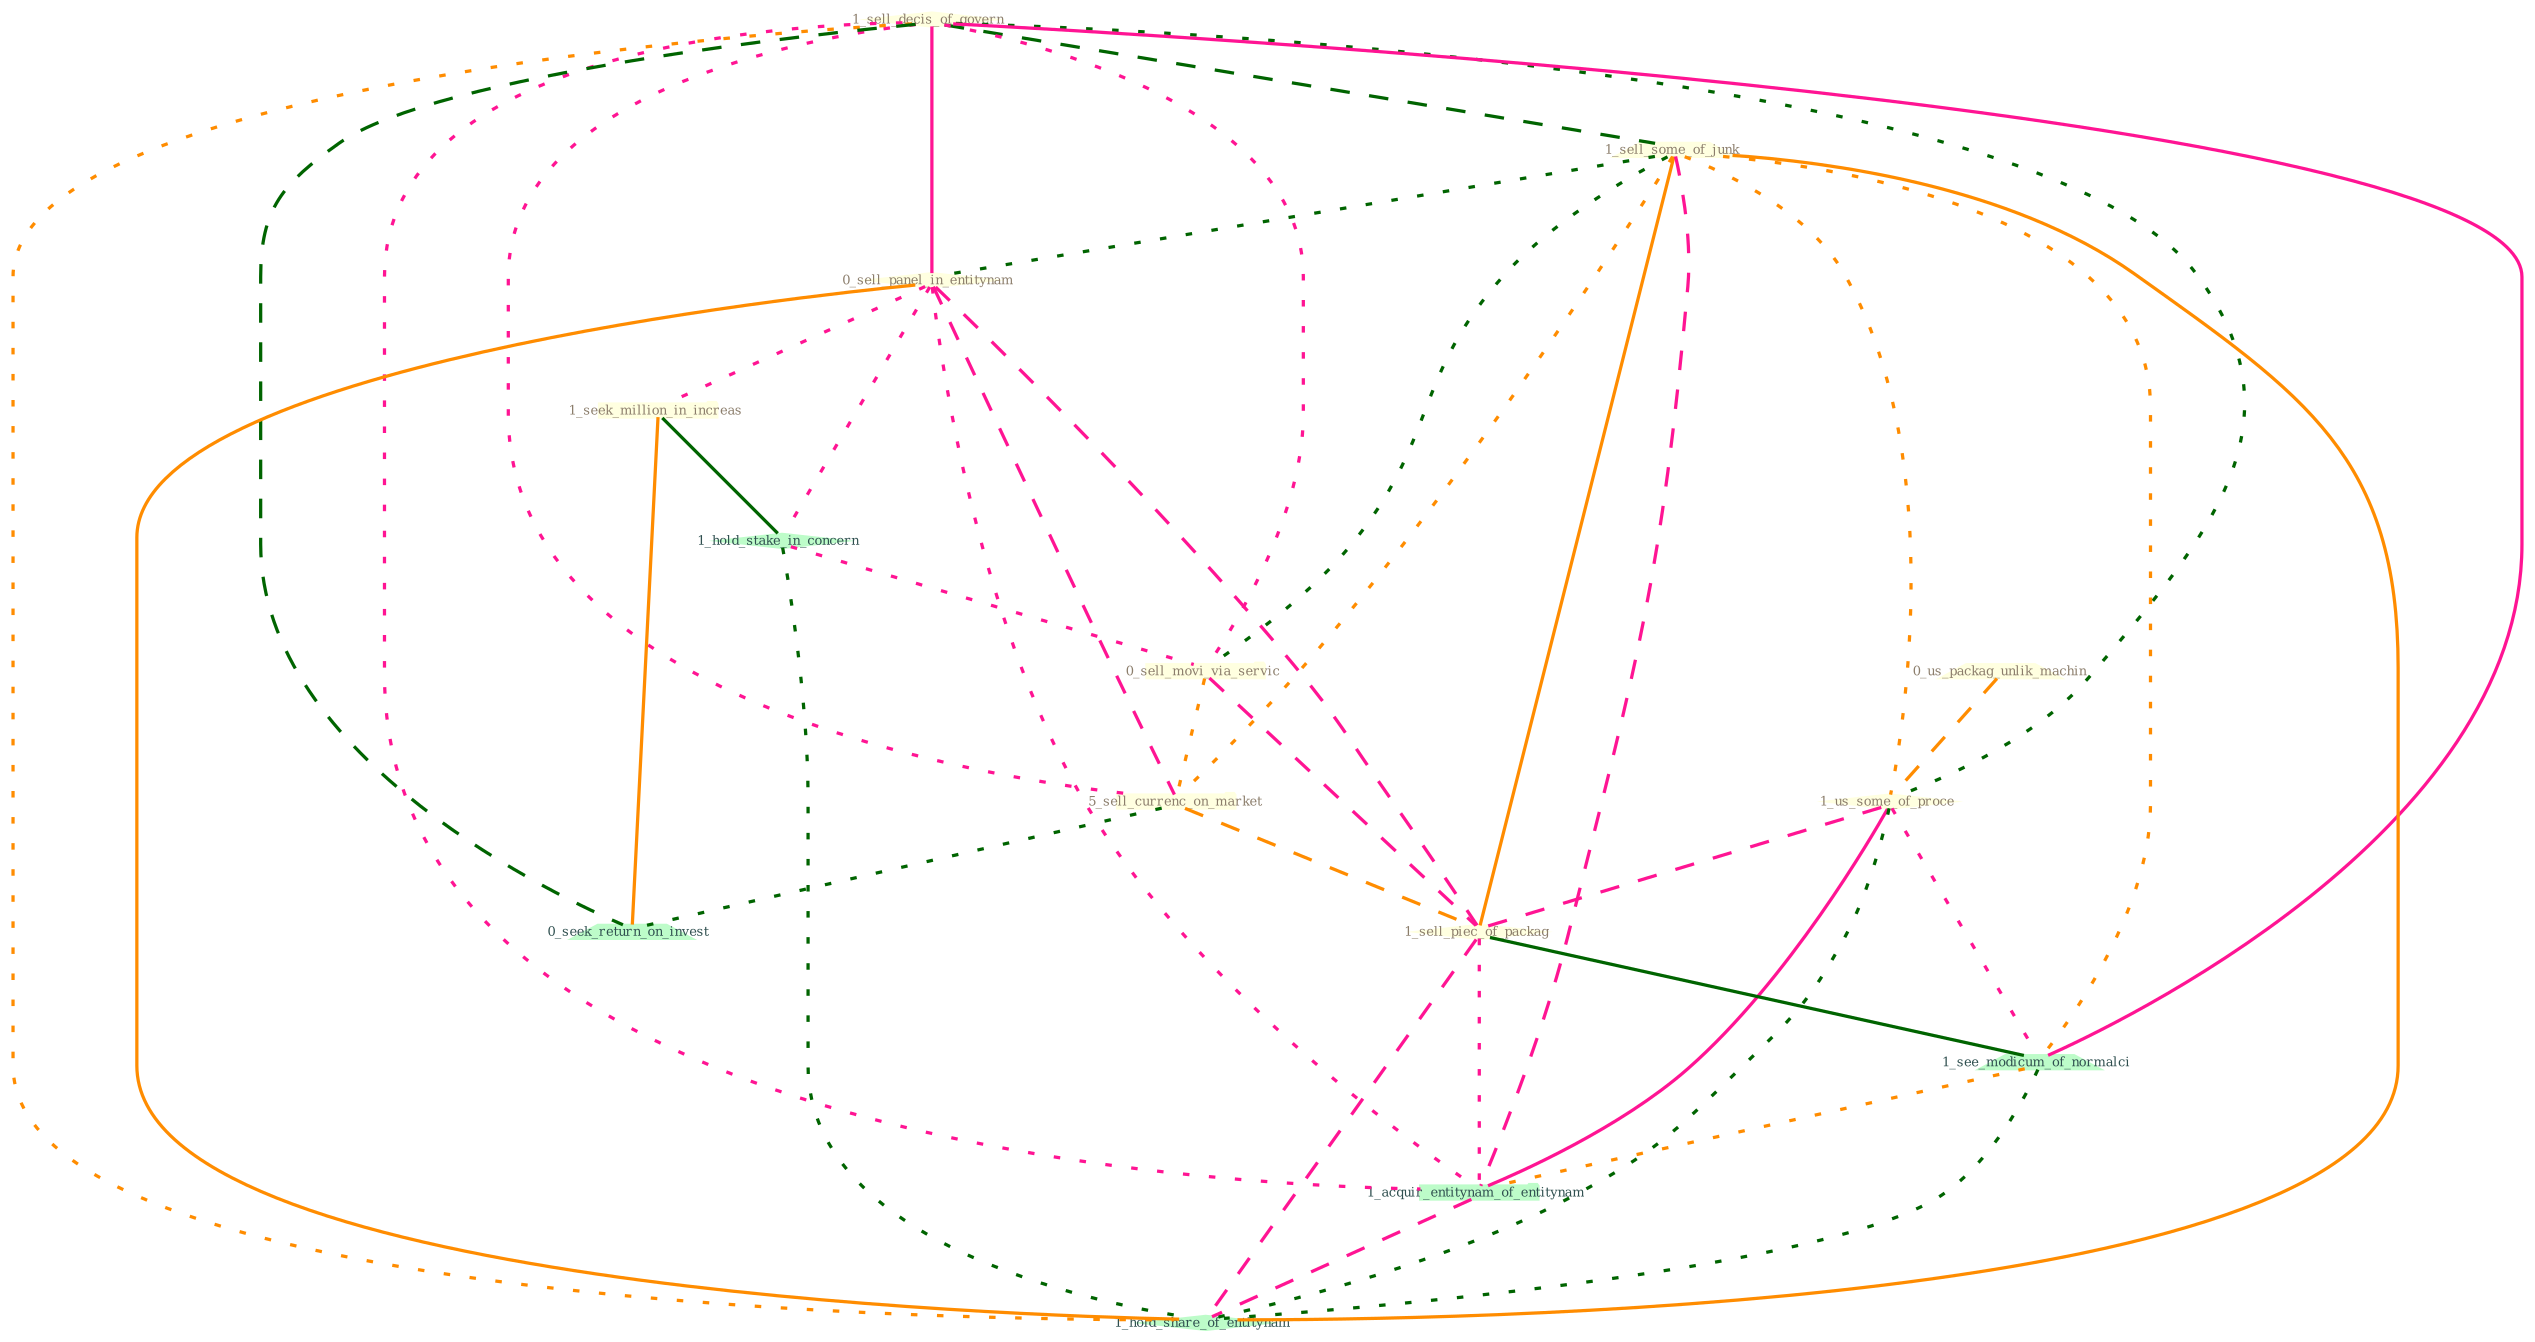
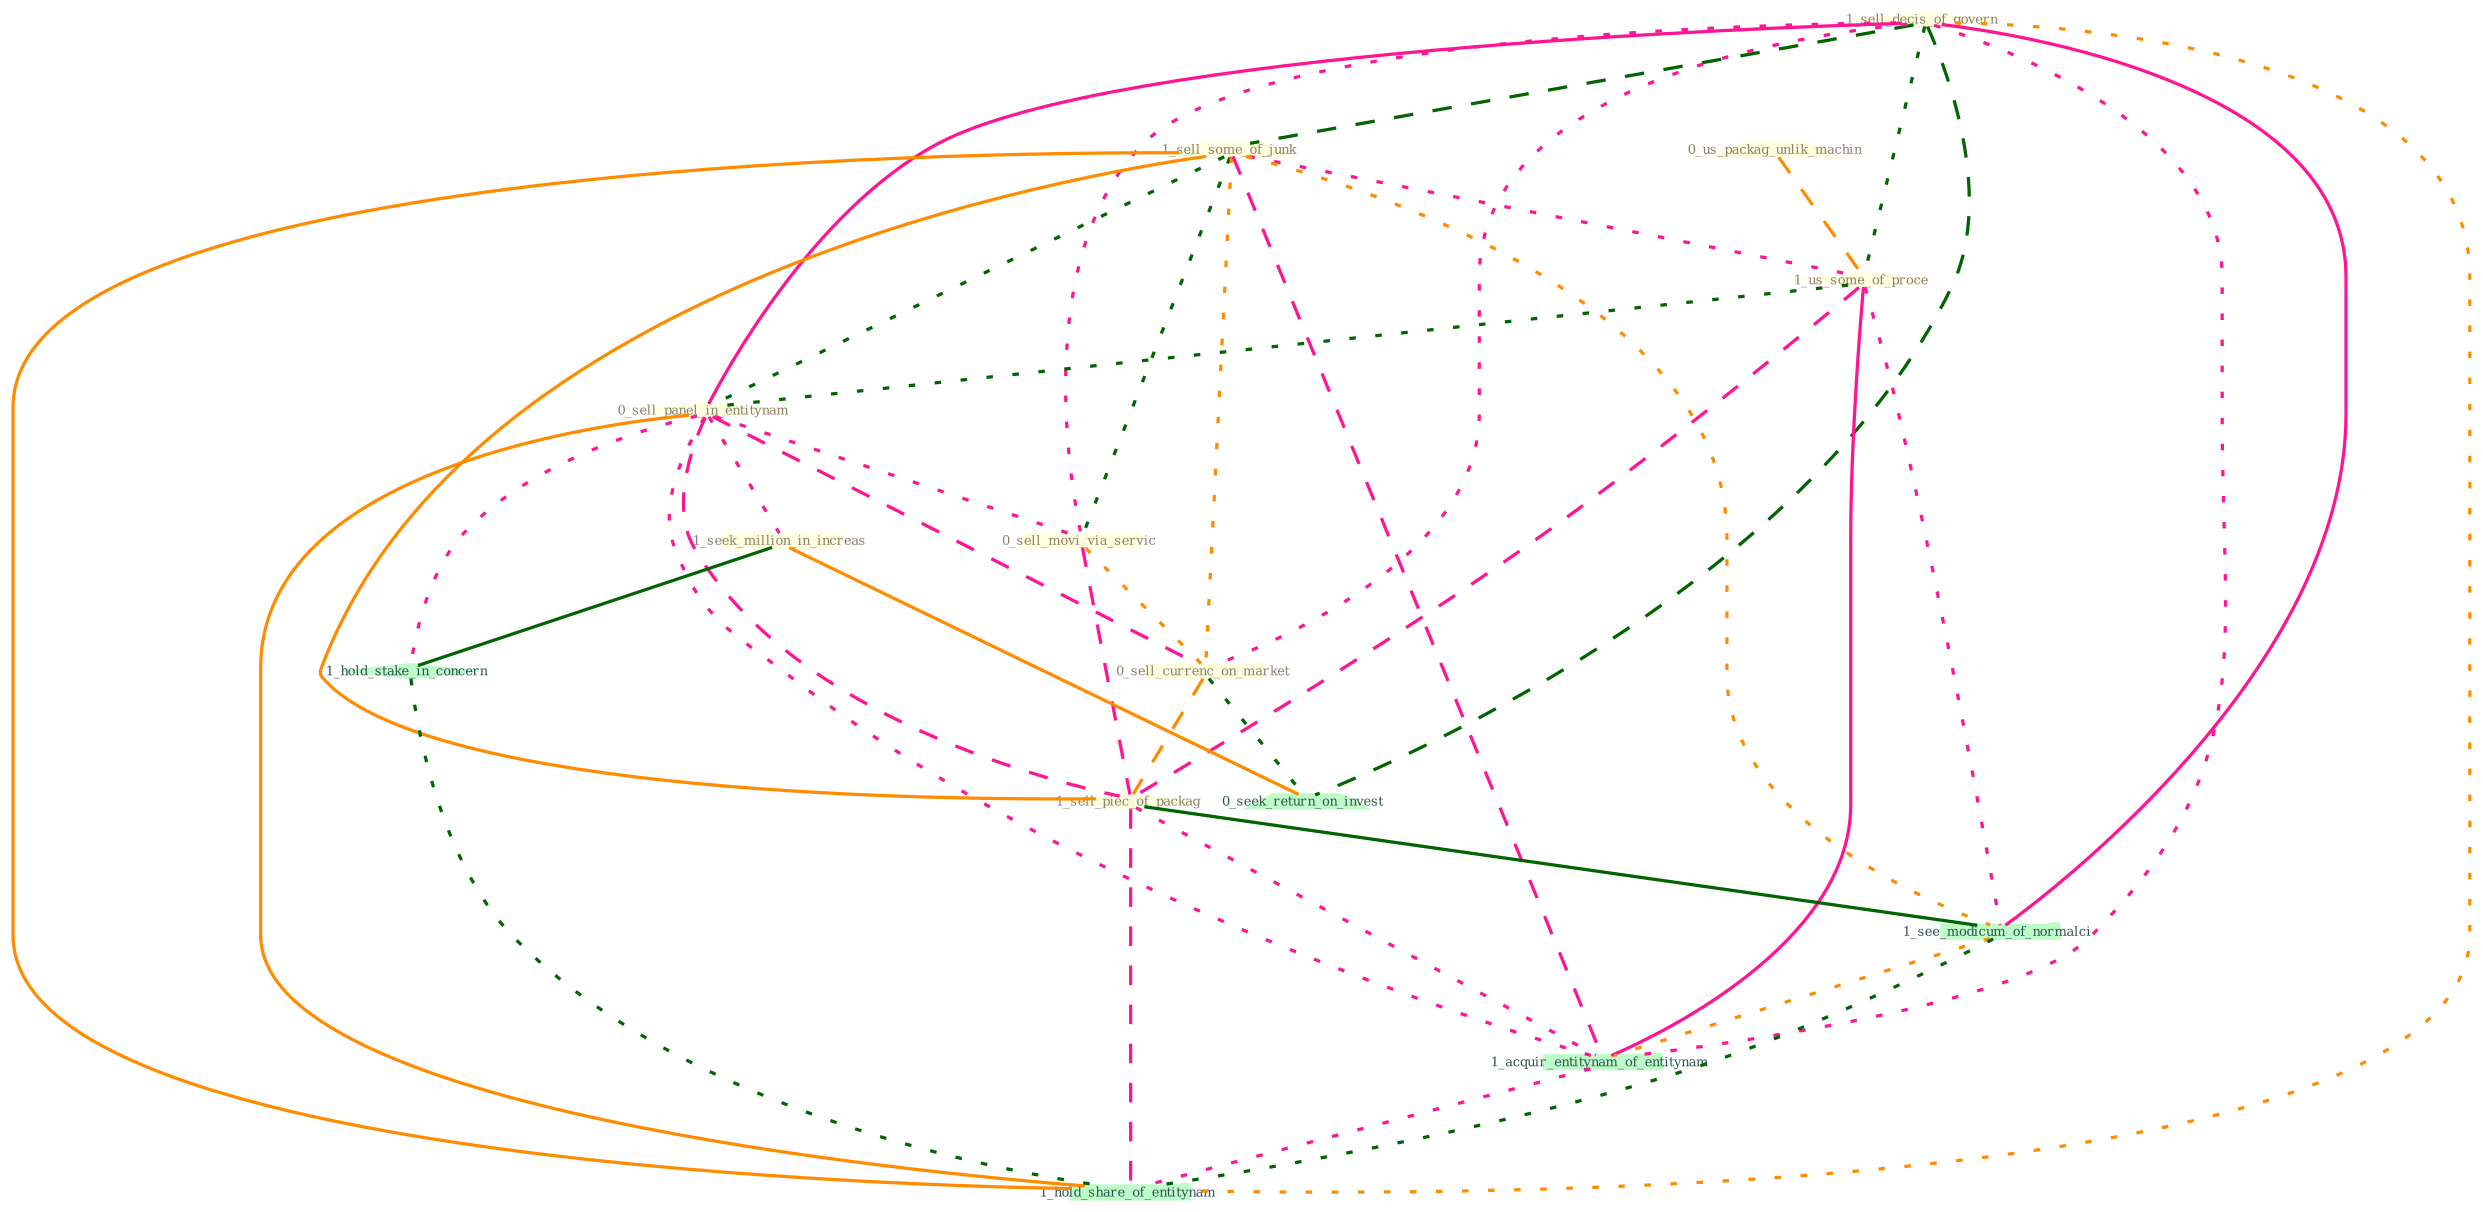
edge "1_sell_some_of_junk" -- "1_us_some_of_proce": color darkorange -> deeppink
edge "1_hold_stake_in_concern" -- "0_sell_movi_via_servic": now "0_sell_panel_in_entitynam" -- "0_sell_movi_via_servic"
node "5_sell_currenc_on_market": label "5_sell_currenc_on_market" -> "0_sell_currenc_on_market"
node "1_see_modicum_of_normalci": shape trapezium -> folder
edge "1_us_some_of_proce" -- "1_hold_share_of_entitynam": now "1_us_some_of_proce" -- "0_sell_panel_in_entitynam"
edge "1_acquir_entitynam_of_entitynam" -- "1_hold_share_of_entitynam": style dashed -> dotted
node "1_hold_share_of_entitynam": shape diamond -> folder
